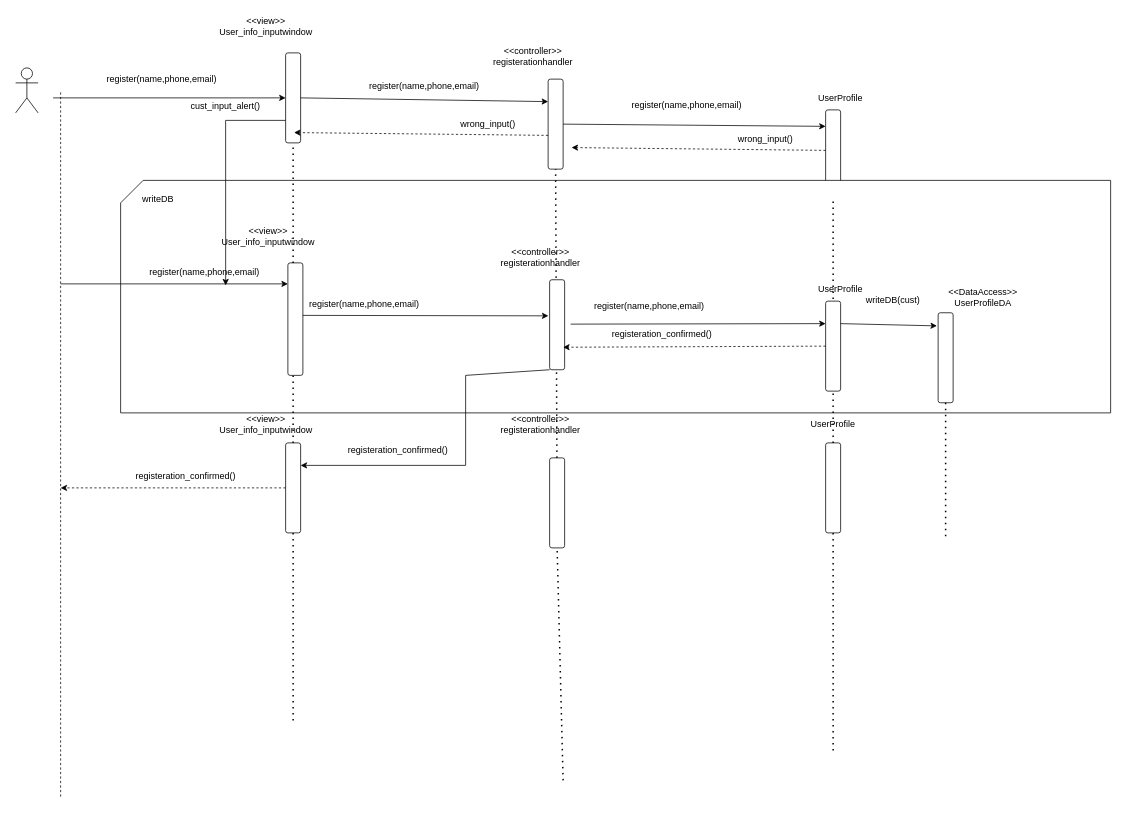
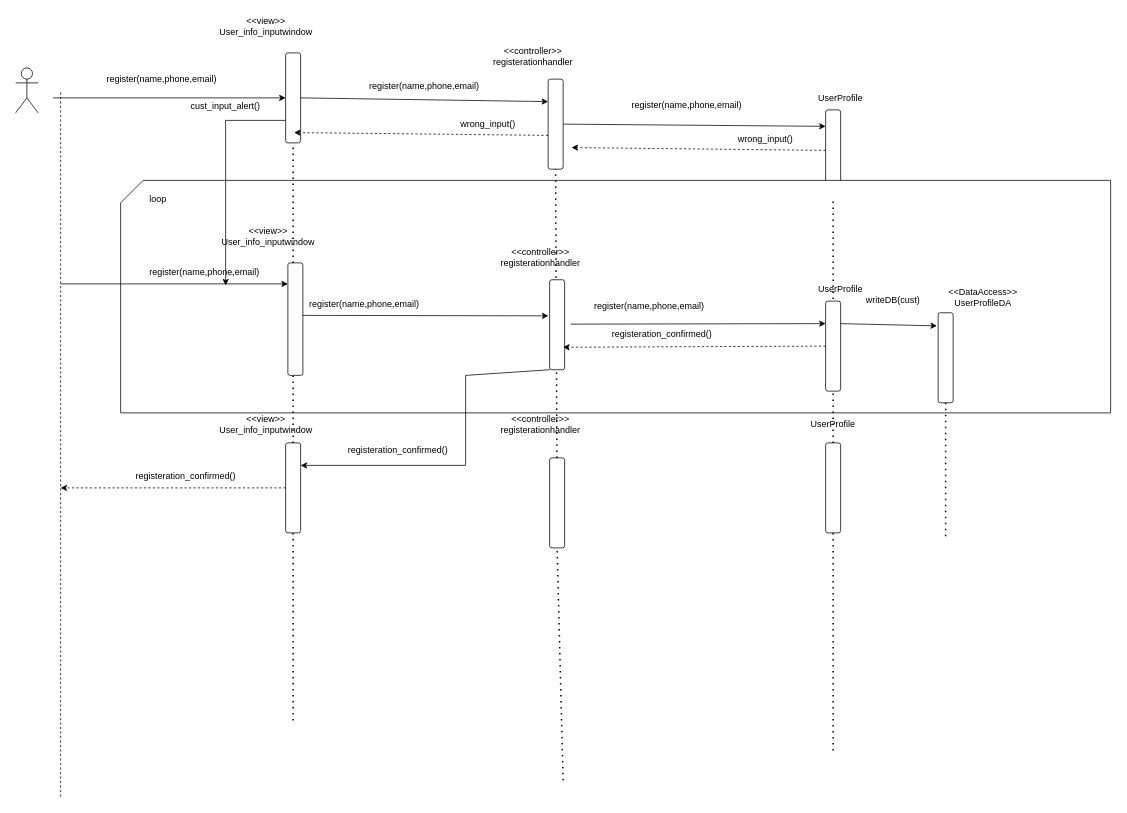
node "writeDB": label "writeDB" -> "loop"
